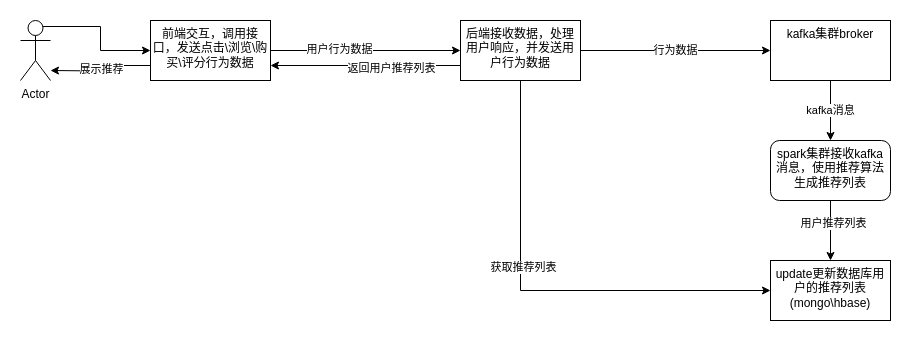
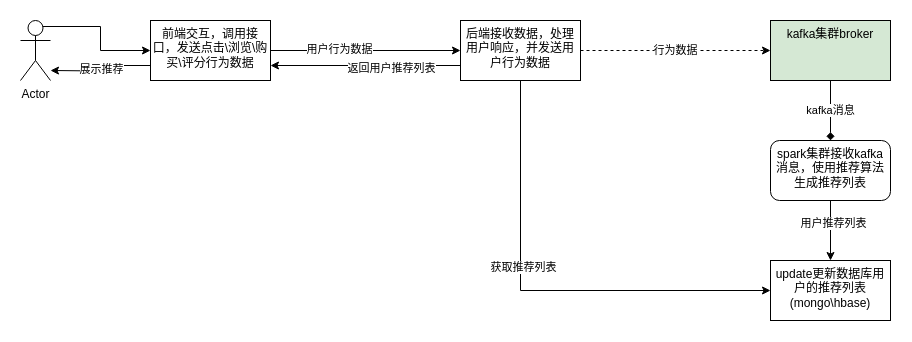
edge "后端接收数据，处理用户响应，并发送用户行为数据" -> "kafka集群broker": style solid -> dashed
node "kafka集群broker": fillcolor #ffffff -> #d5e8d4
edge "kafka集群broker" -> "spark集群接收kafka消息，使用推荐算法生成推荐列表": arrowhead classic -> diamond
